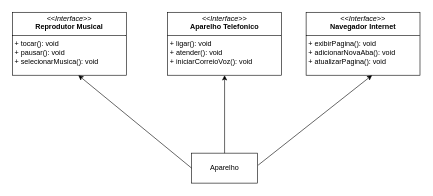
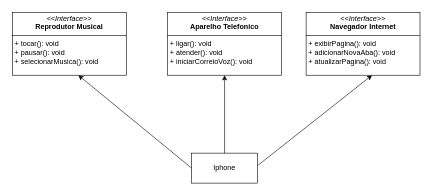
node "Aparelho": label "Aparelho" -> "Iphone"
